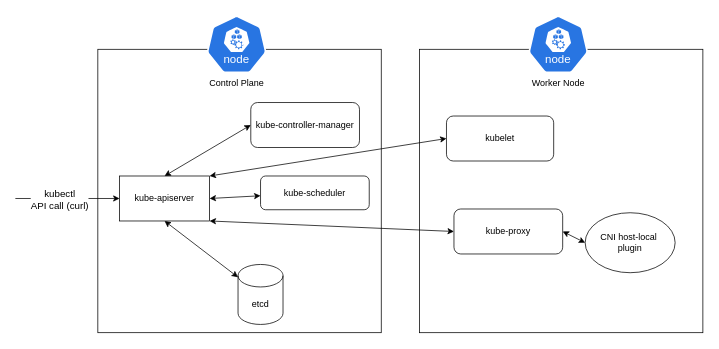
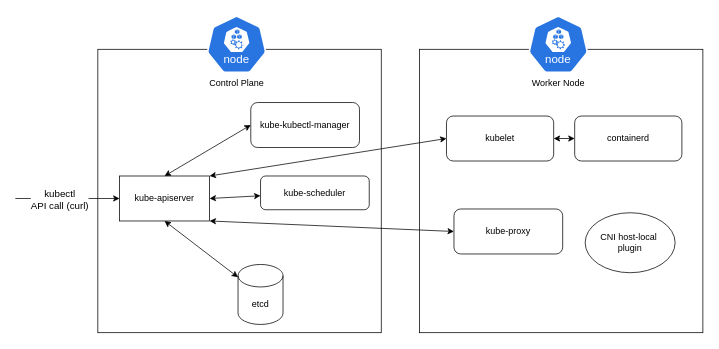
node "kube-controller-manager": label "kube-controller-manager" -> "kube-kubectl-manager"
edge "kubelet" -- "containerd": added
node "containerd": added
edge "kube-proxy" -- "CNI host-local plugin": removed
